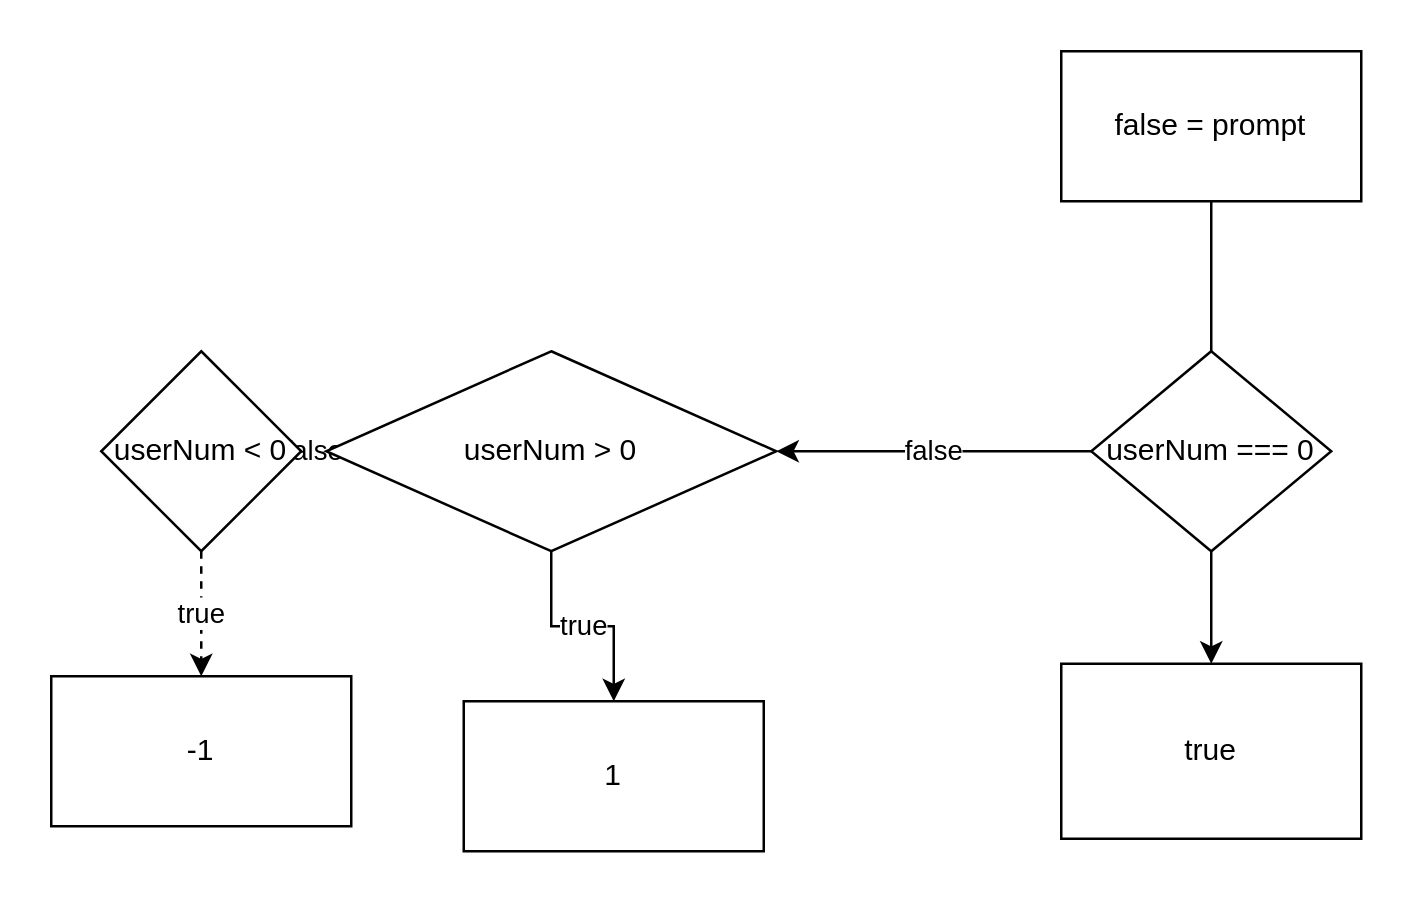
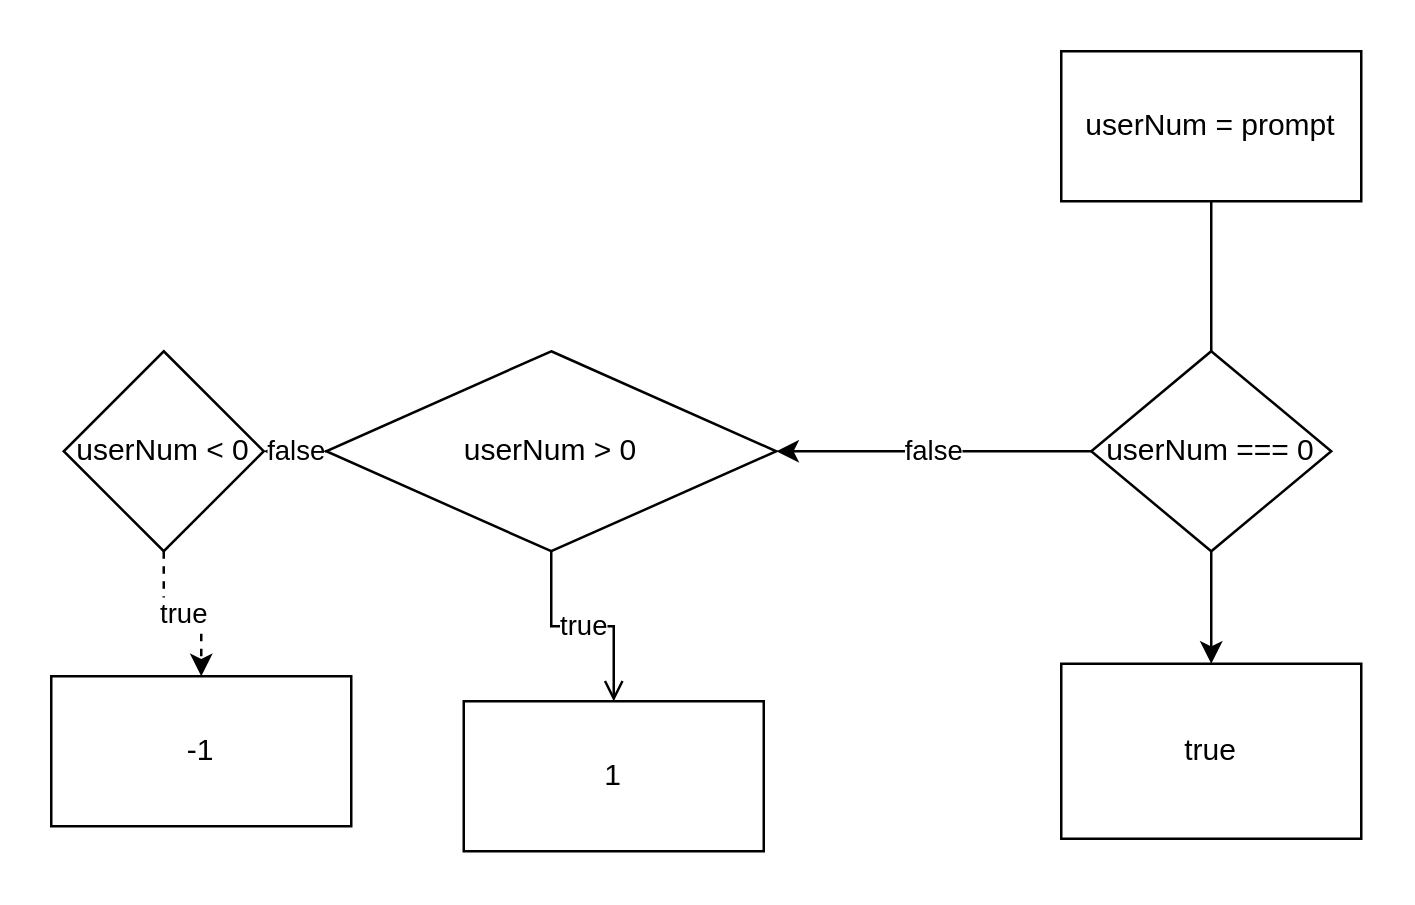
node "false = prompt": label "false = prompt" -> "userNum = prompt"
node "userNum < 0": moved (201, 451) -> (164, 451)
edge "userNum > 0" -> "1": arrowhead classic -> open
